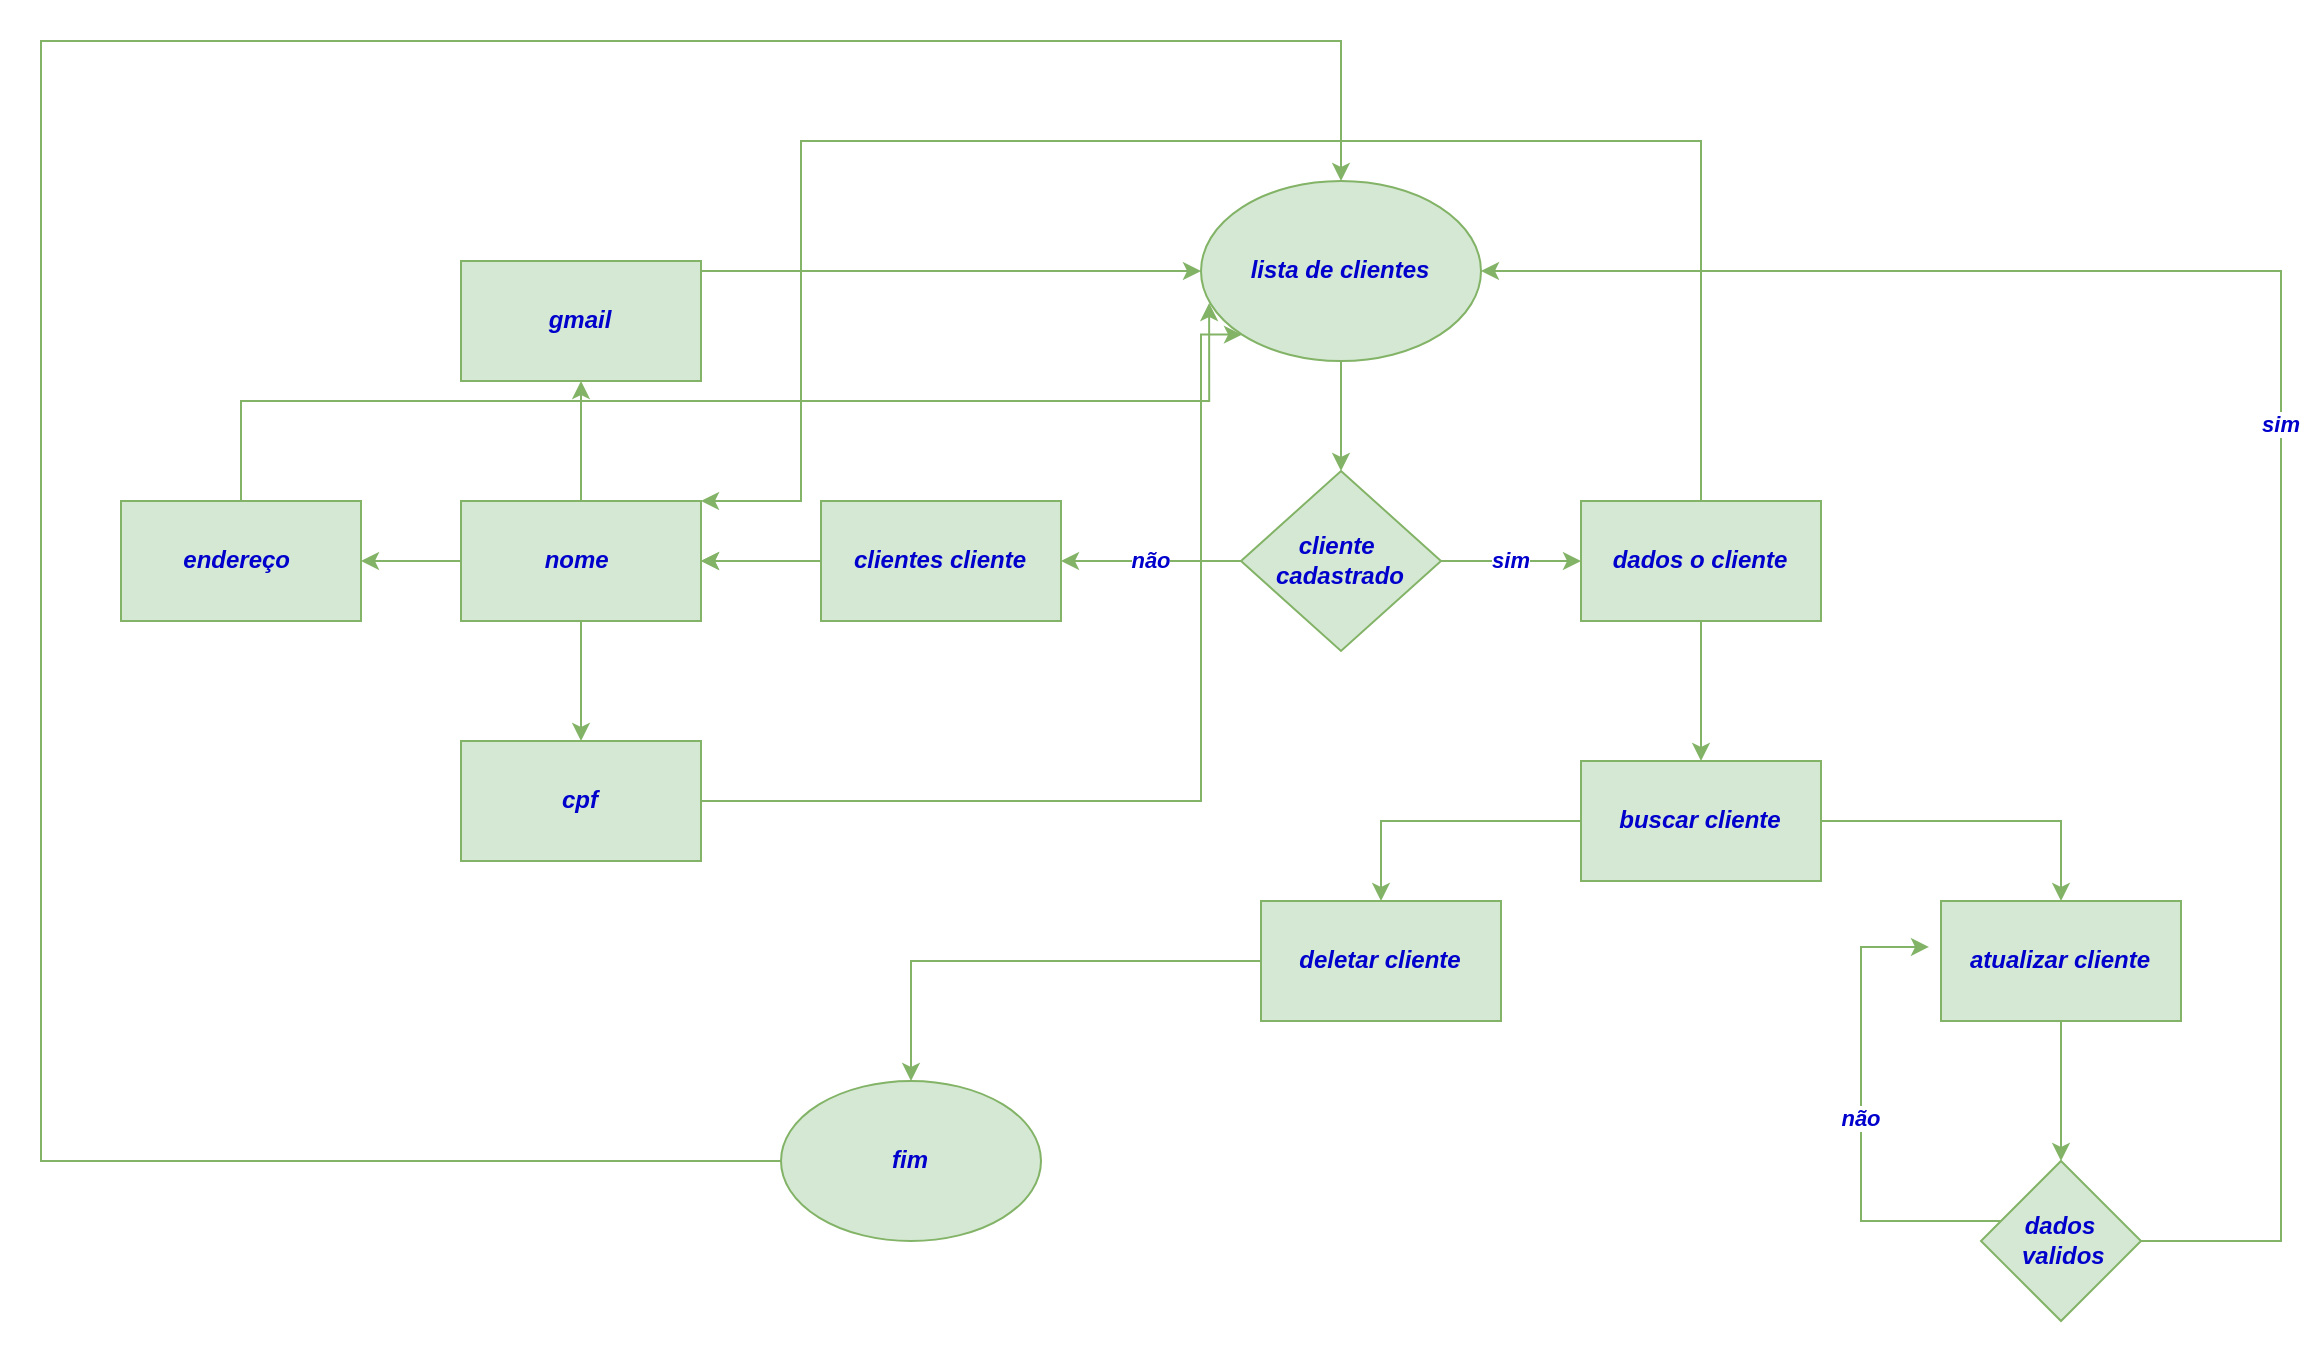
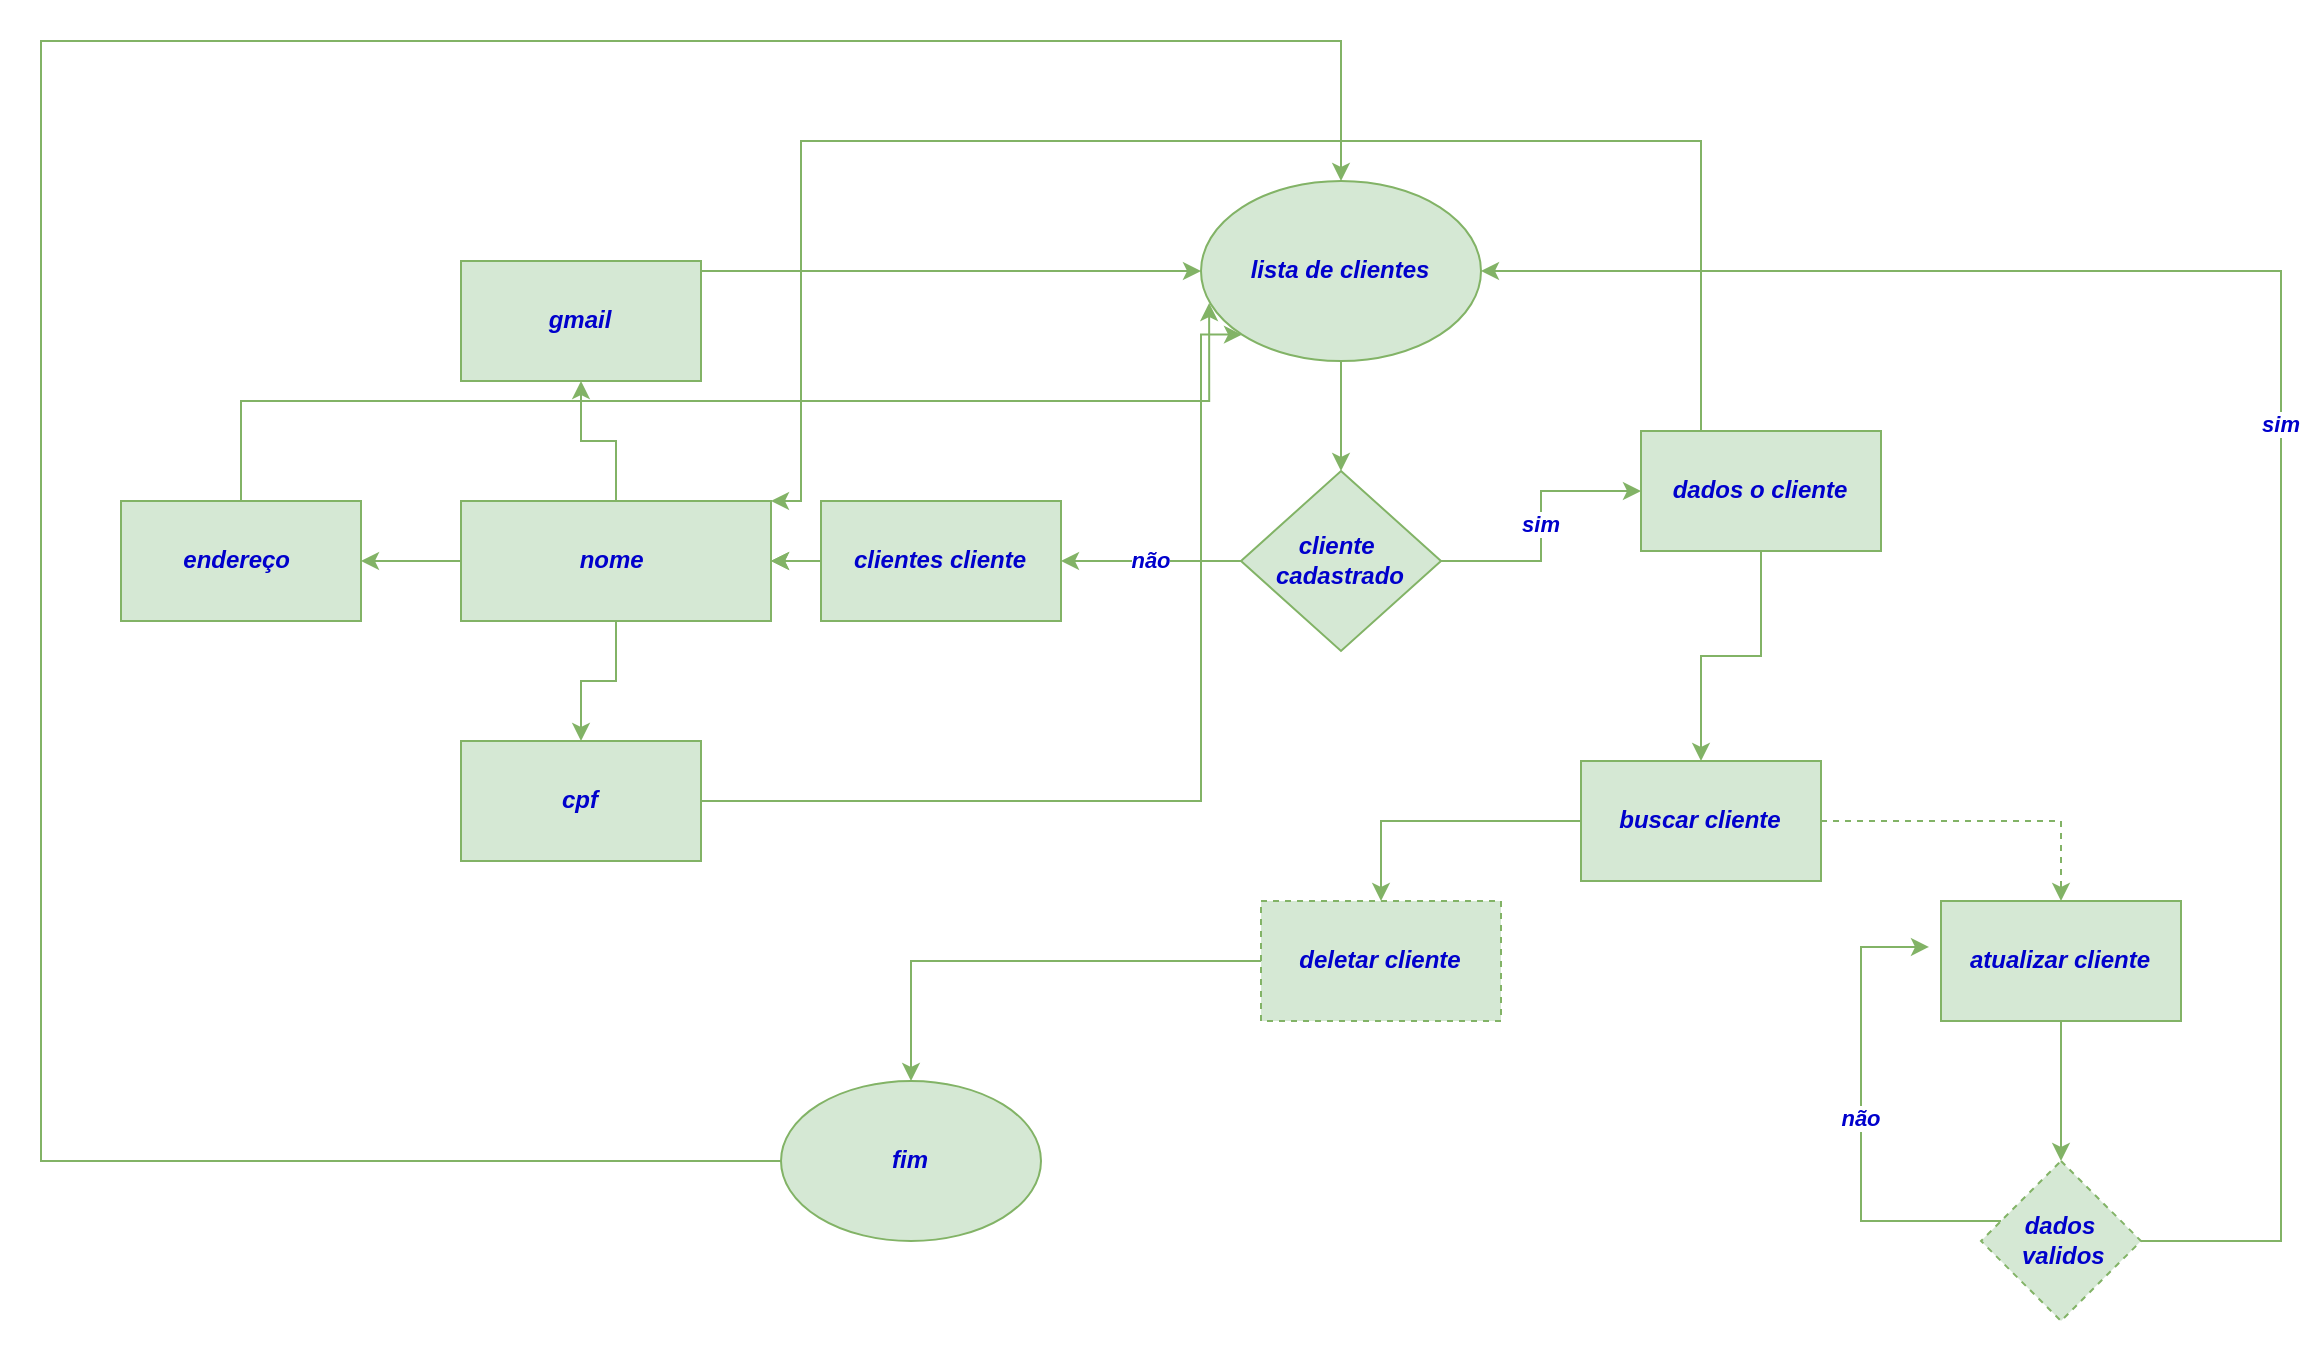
node "nome": size 240x120 -> 310x120
node "dados o cliente": moved (1701, 561) -> (1761, 491)
edge "buscar cliente" -> "atualizar cliente": style solid -> dashed
node "deletar cliente": style solid -> dashed
node "dados validos": style solid -> dashed
